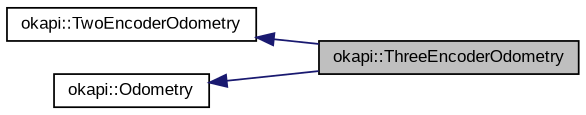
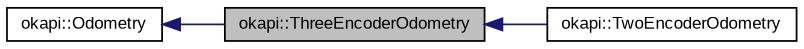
edge "okapi::ThreeEncoderOdometry" -> "okapi::TwoEncoderOdometry": reversed
